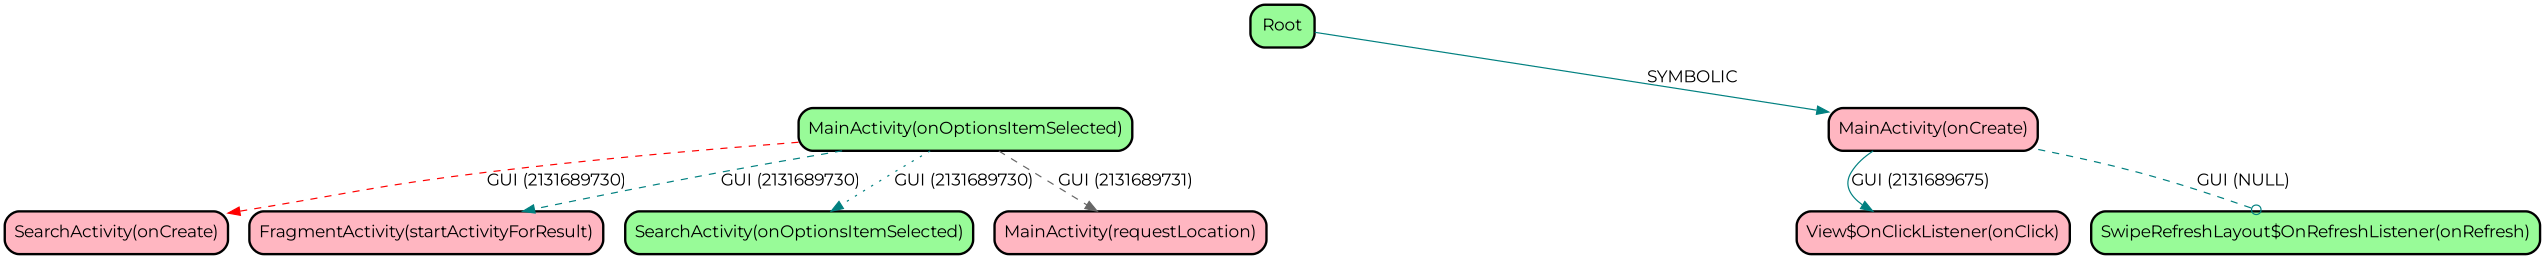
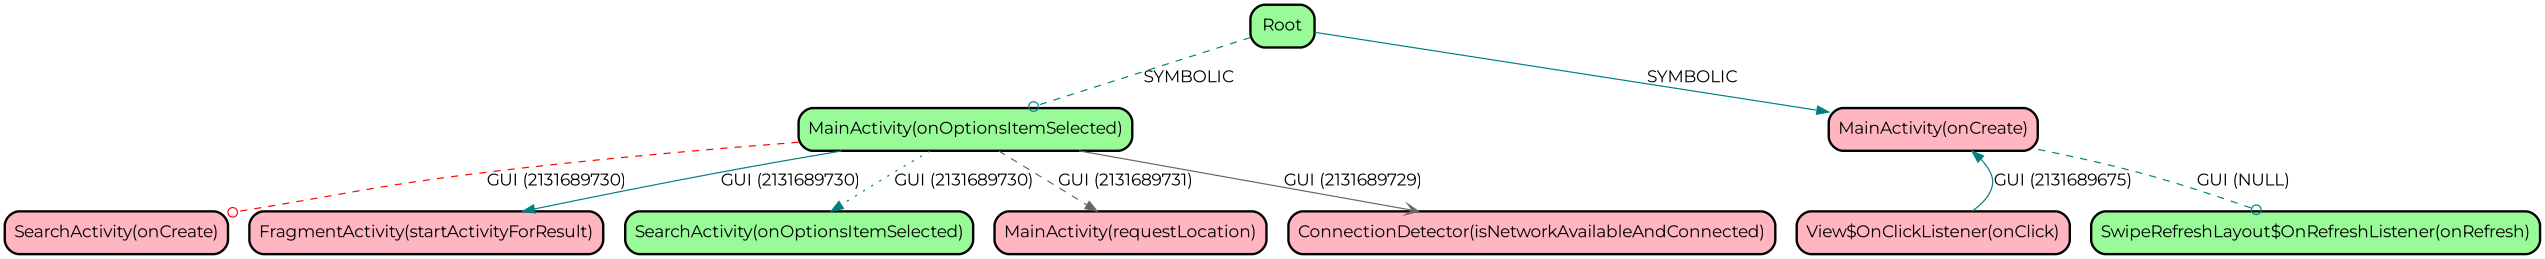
edge "Root" -> "MainActivity(onOptionsItemSelected)": added, label "SYMBOLIC"
edge "MainActivity(onOptionsItemSelected)" -> "SearchActivity(onCreate)": arrowhead normal -> odot
edge "MainActivity(onCreate)" -> "View$OnClickListener(onClick)": reversed
edge "MainActivity(onOptionsItemSelected)" -> "FragmentActivity(startActivityForResult)": style dashed -> solid
node "ConnectionDetector(isNetworkAvailableAndConnected)": added
